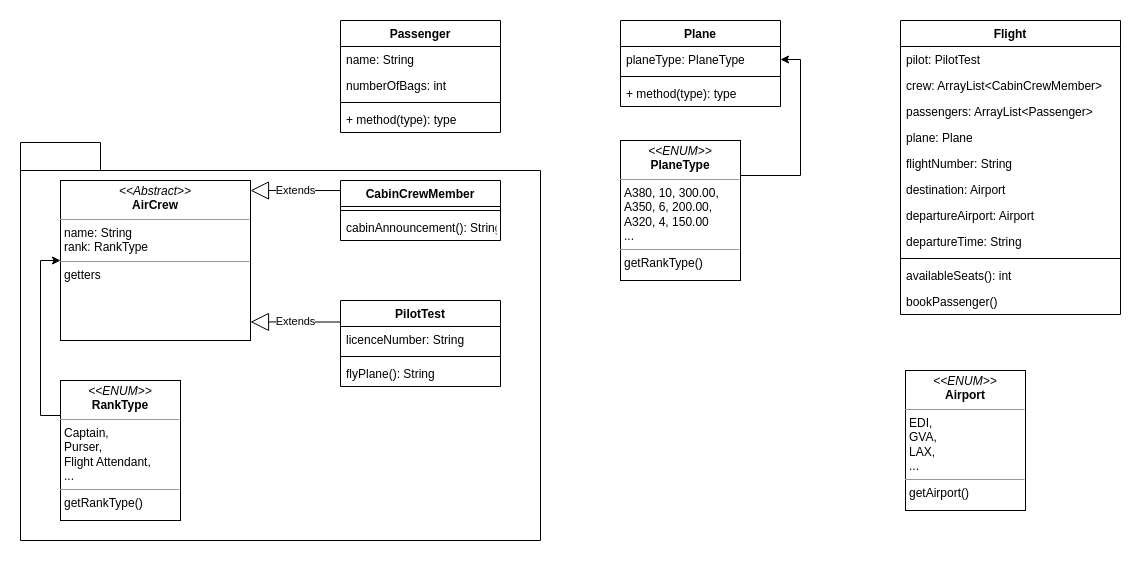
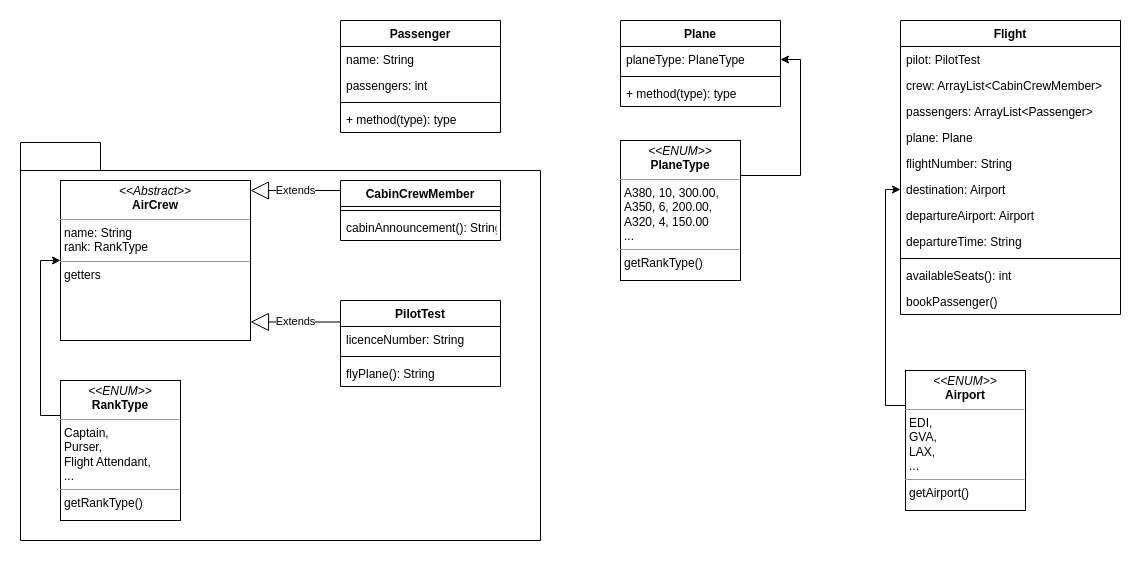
node "numberOfBags: int": label "numberOfBags: int" -> "passengers: int"
edge "<<ENUM>> Airport EDI, GVA, LAX, ... getAirport()" -> "destination: Airport": added
